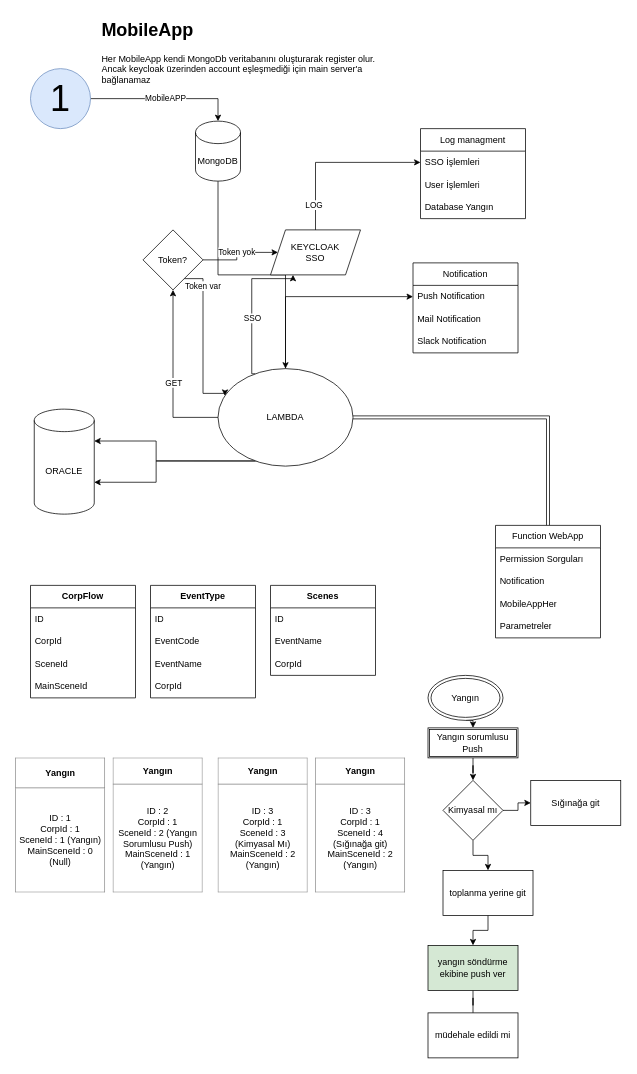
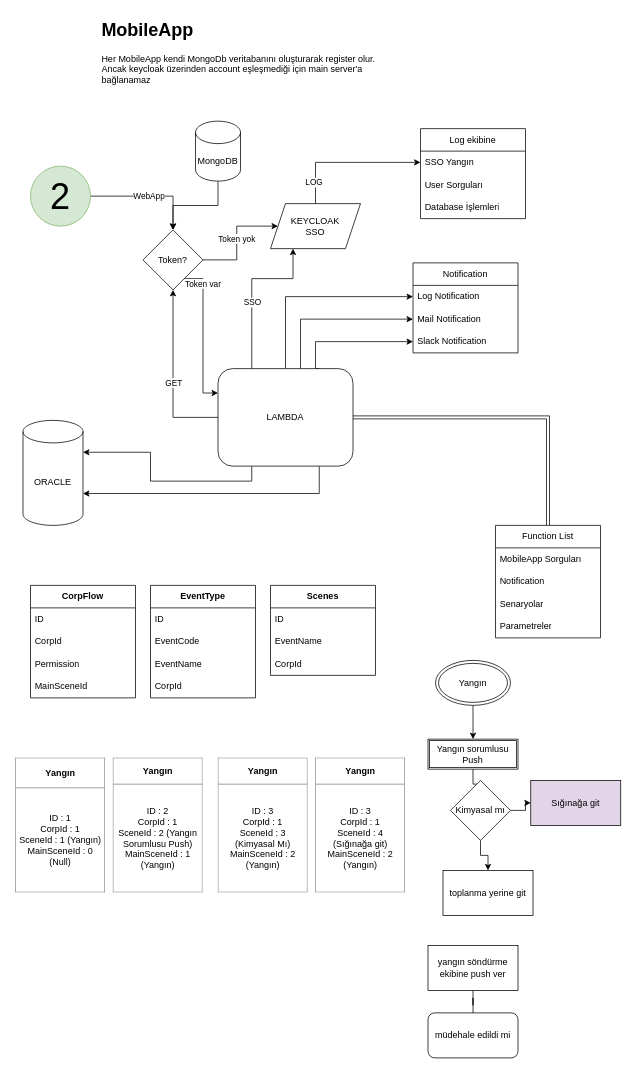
node "1": removed
edge "1" -> "MongoDB": removed, label "MobileAPP"
node "Log managment": label "Log managment" -> "Log ekibine"
node "SSO İşlemleri": label "SSO İşlemleri" -> "SSO Yangın"
node "User İşlemleri": label "User İşlemleri" -> "User Sorguları"
node "2": added
edge "2" -> "Token?": added, label "WebApp"
node "Database Yangın": label "Database Yangın" -> "Database İşlemleri"
node "KEYCLOAK SSO": moved (315, 252) -> (315, 226)
edge "MongoDB" -> "LAMBDA": now "MongoDB" -> "Token?"
node "Push Notification": label "Push Notification" -> "Log Notification"
edge "LAMBDA" -> "Slack Notification": added
edge "LAMBDA" -> "Mail Notification": added
node "LAMBDA": shape ellipse -> rounded rectangle
node "ORACLE": moved (64, 462) -> (53, 473)
node "Function WebApp": label "Function WebApp" -> "Function List"
node "Permission Sorguları": label "Permission Sorguları" -> "MobileApp Sorguları"
node "MobileAppHer": label "MobileAppHer" -> "Senaryolar"
node "SceneId": label "SceneId" -> "Permission"
node "Yangın": moved (465, 698) -> (473, 683)
node "Yangın sorumlusu Push": moved (473, 743) -> (473, 754)
node "Sığınağa git": fillcolor #ffffff -> #e1d5e7
node "Kimyasal mı": moved (473, 810) -> (480, 810)
edge "toplanma yerine git" -> "yangın söndürme ekibine push ver": removed
node "yangın söndürme ekibine push ver": fillcolor #d5e8d4 -> #ffffff
node "müdehale edildi mi": shape rectangle -> rounded rectangle
